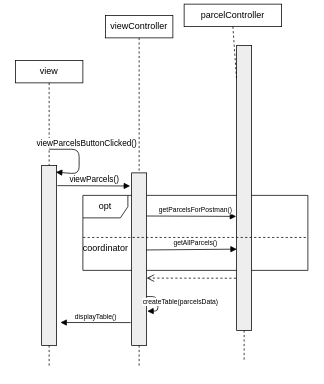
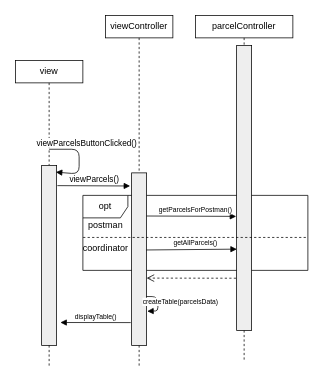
node "parcelController": moved (233, 15) -> (244, 27)
node "postman": added
